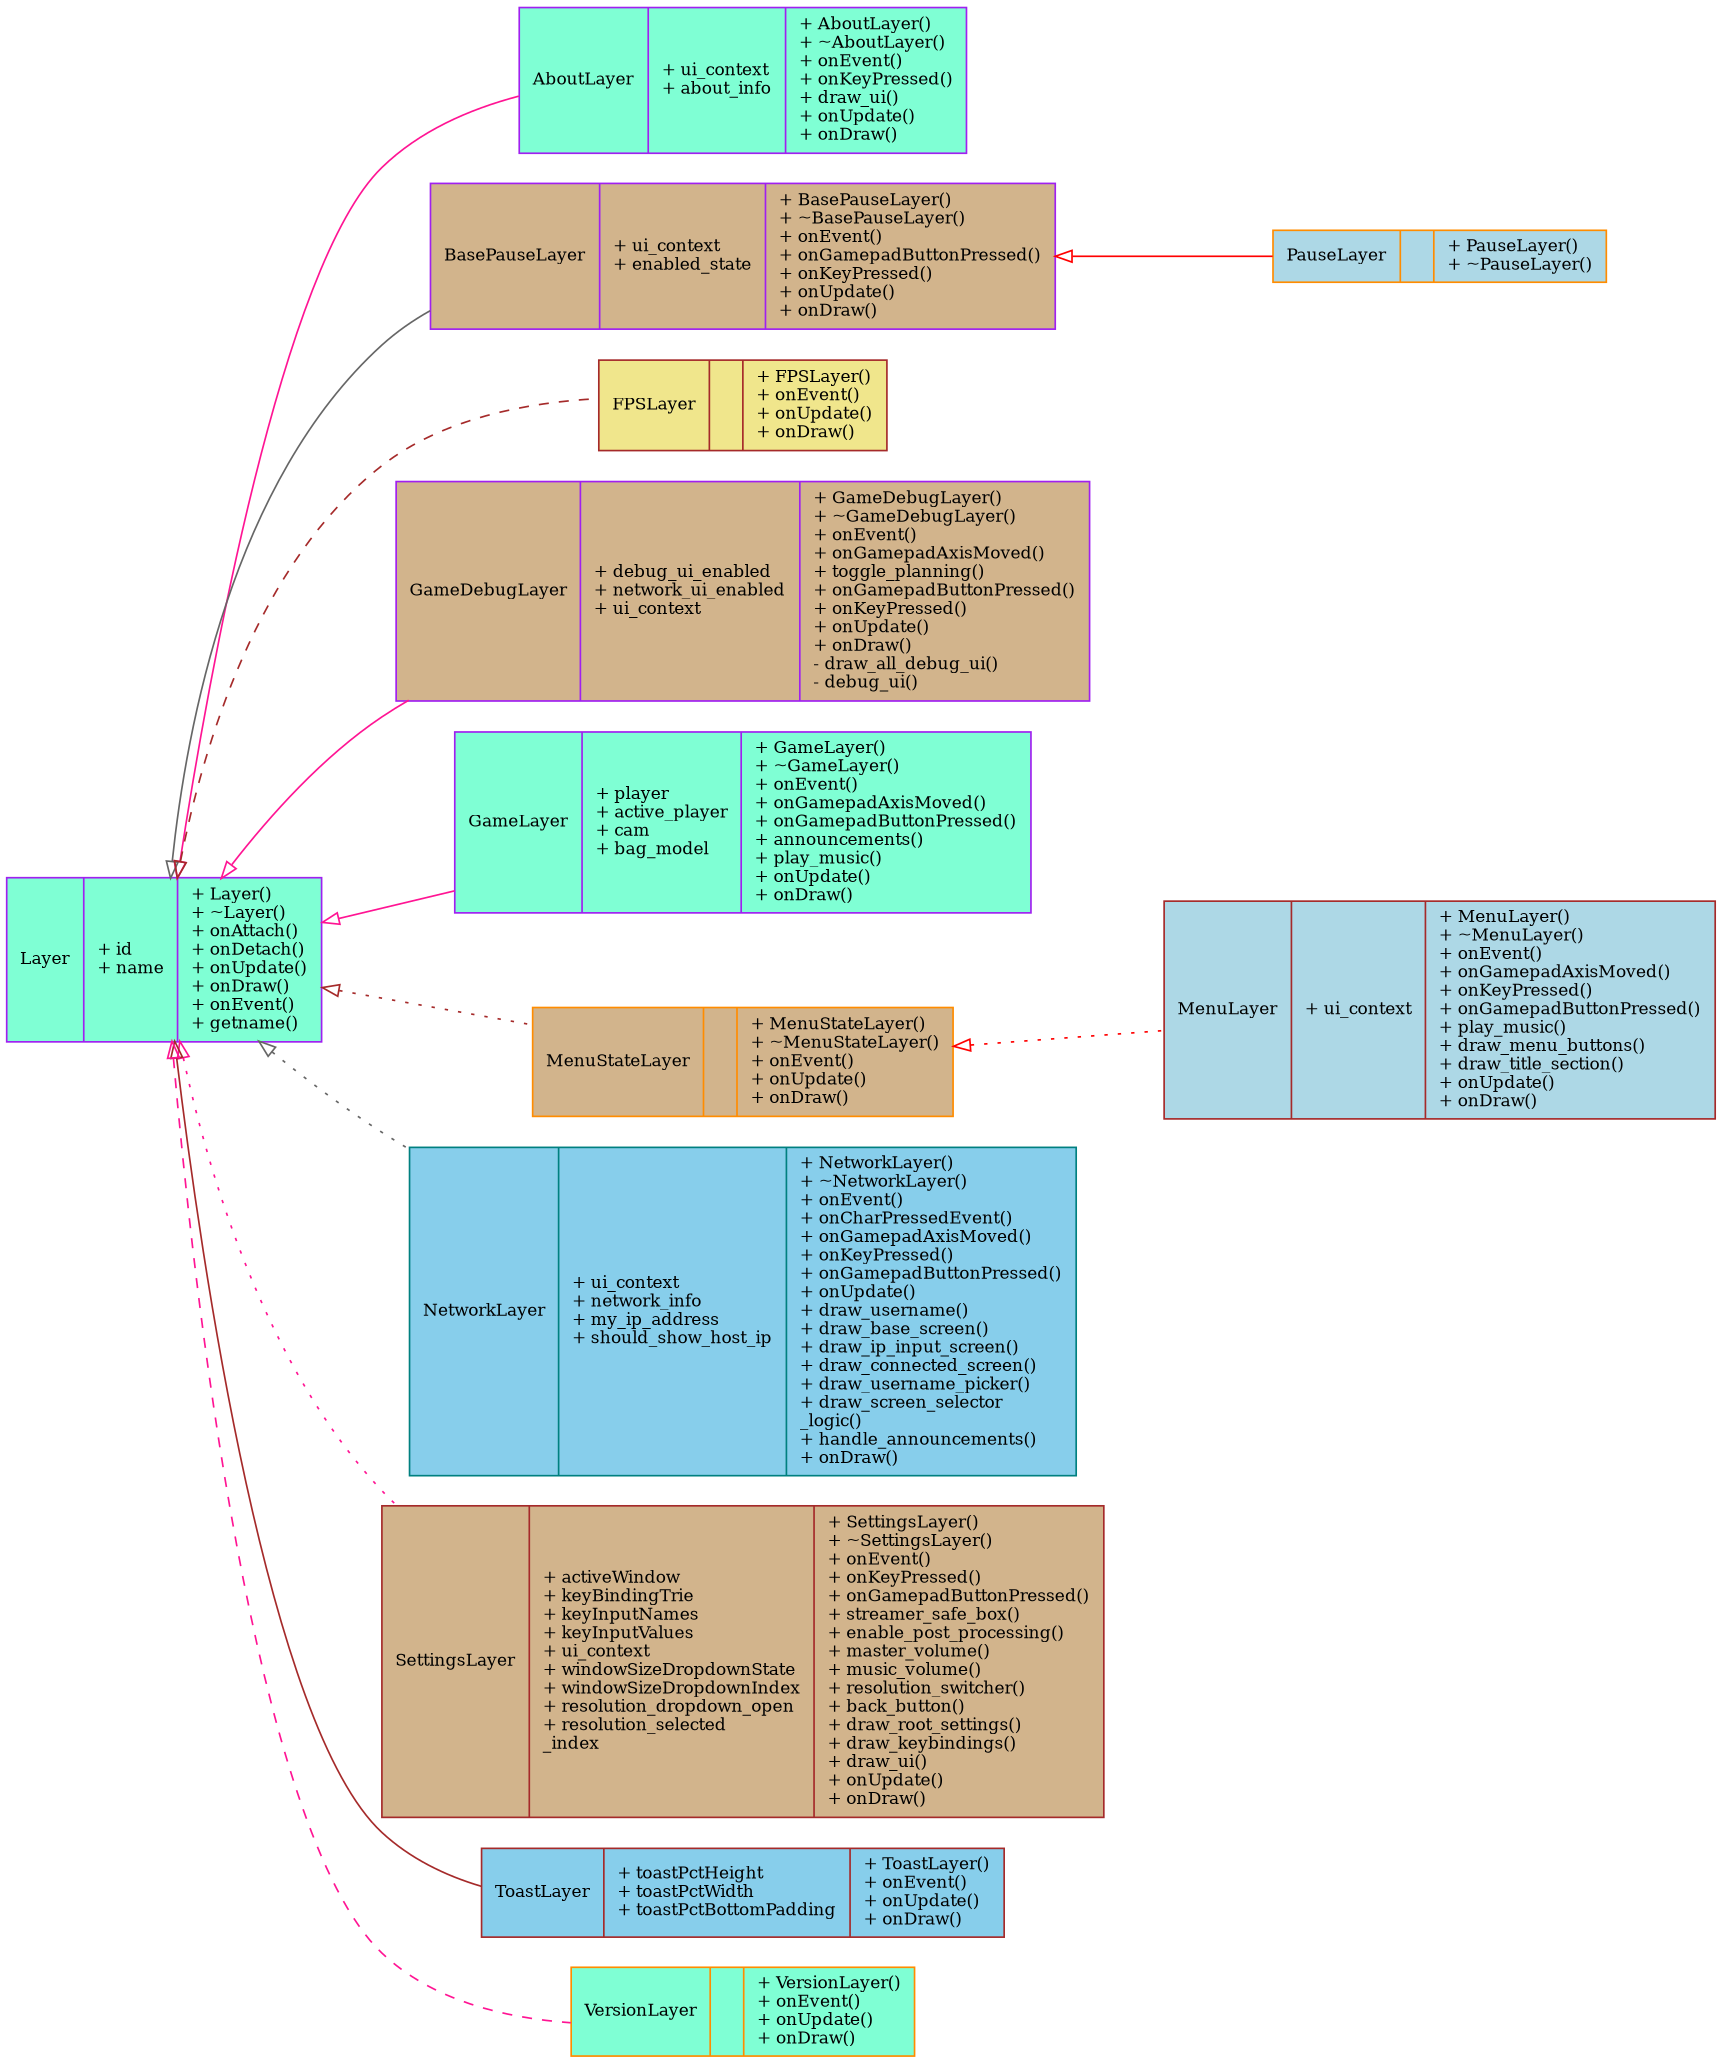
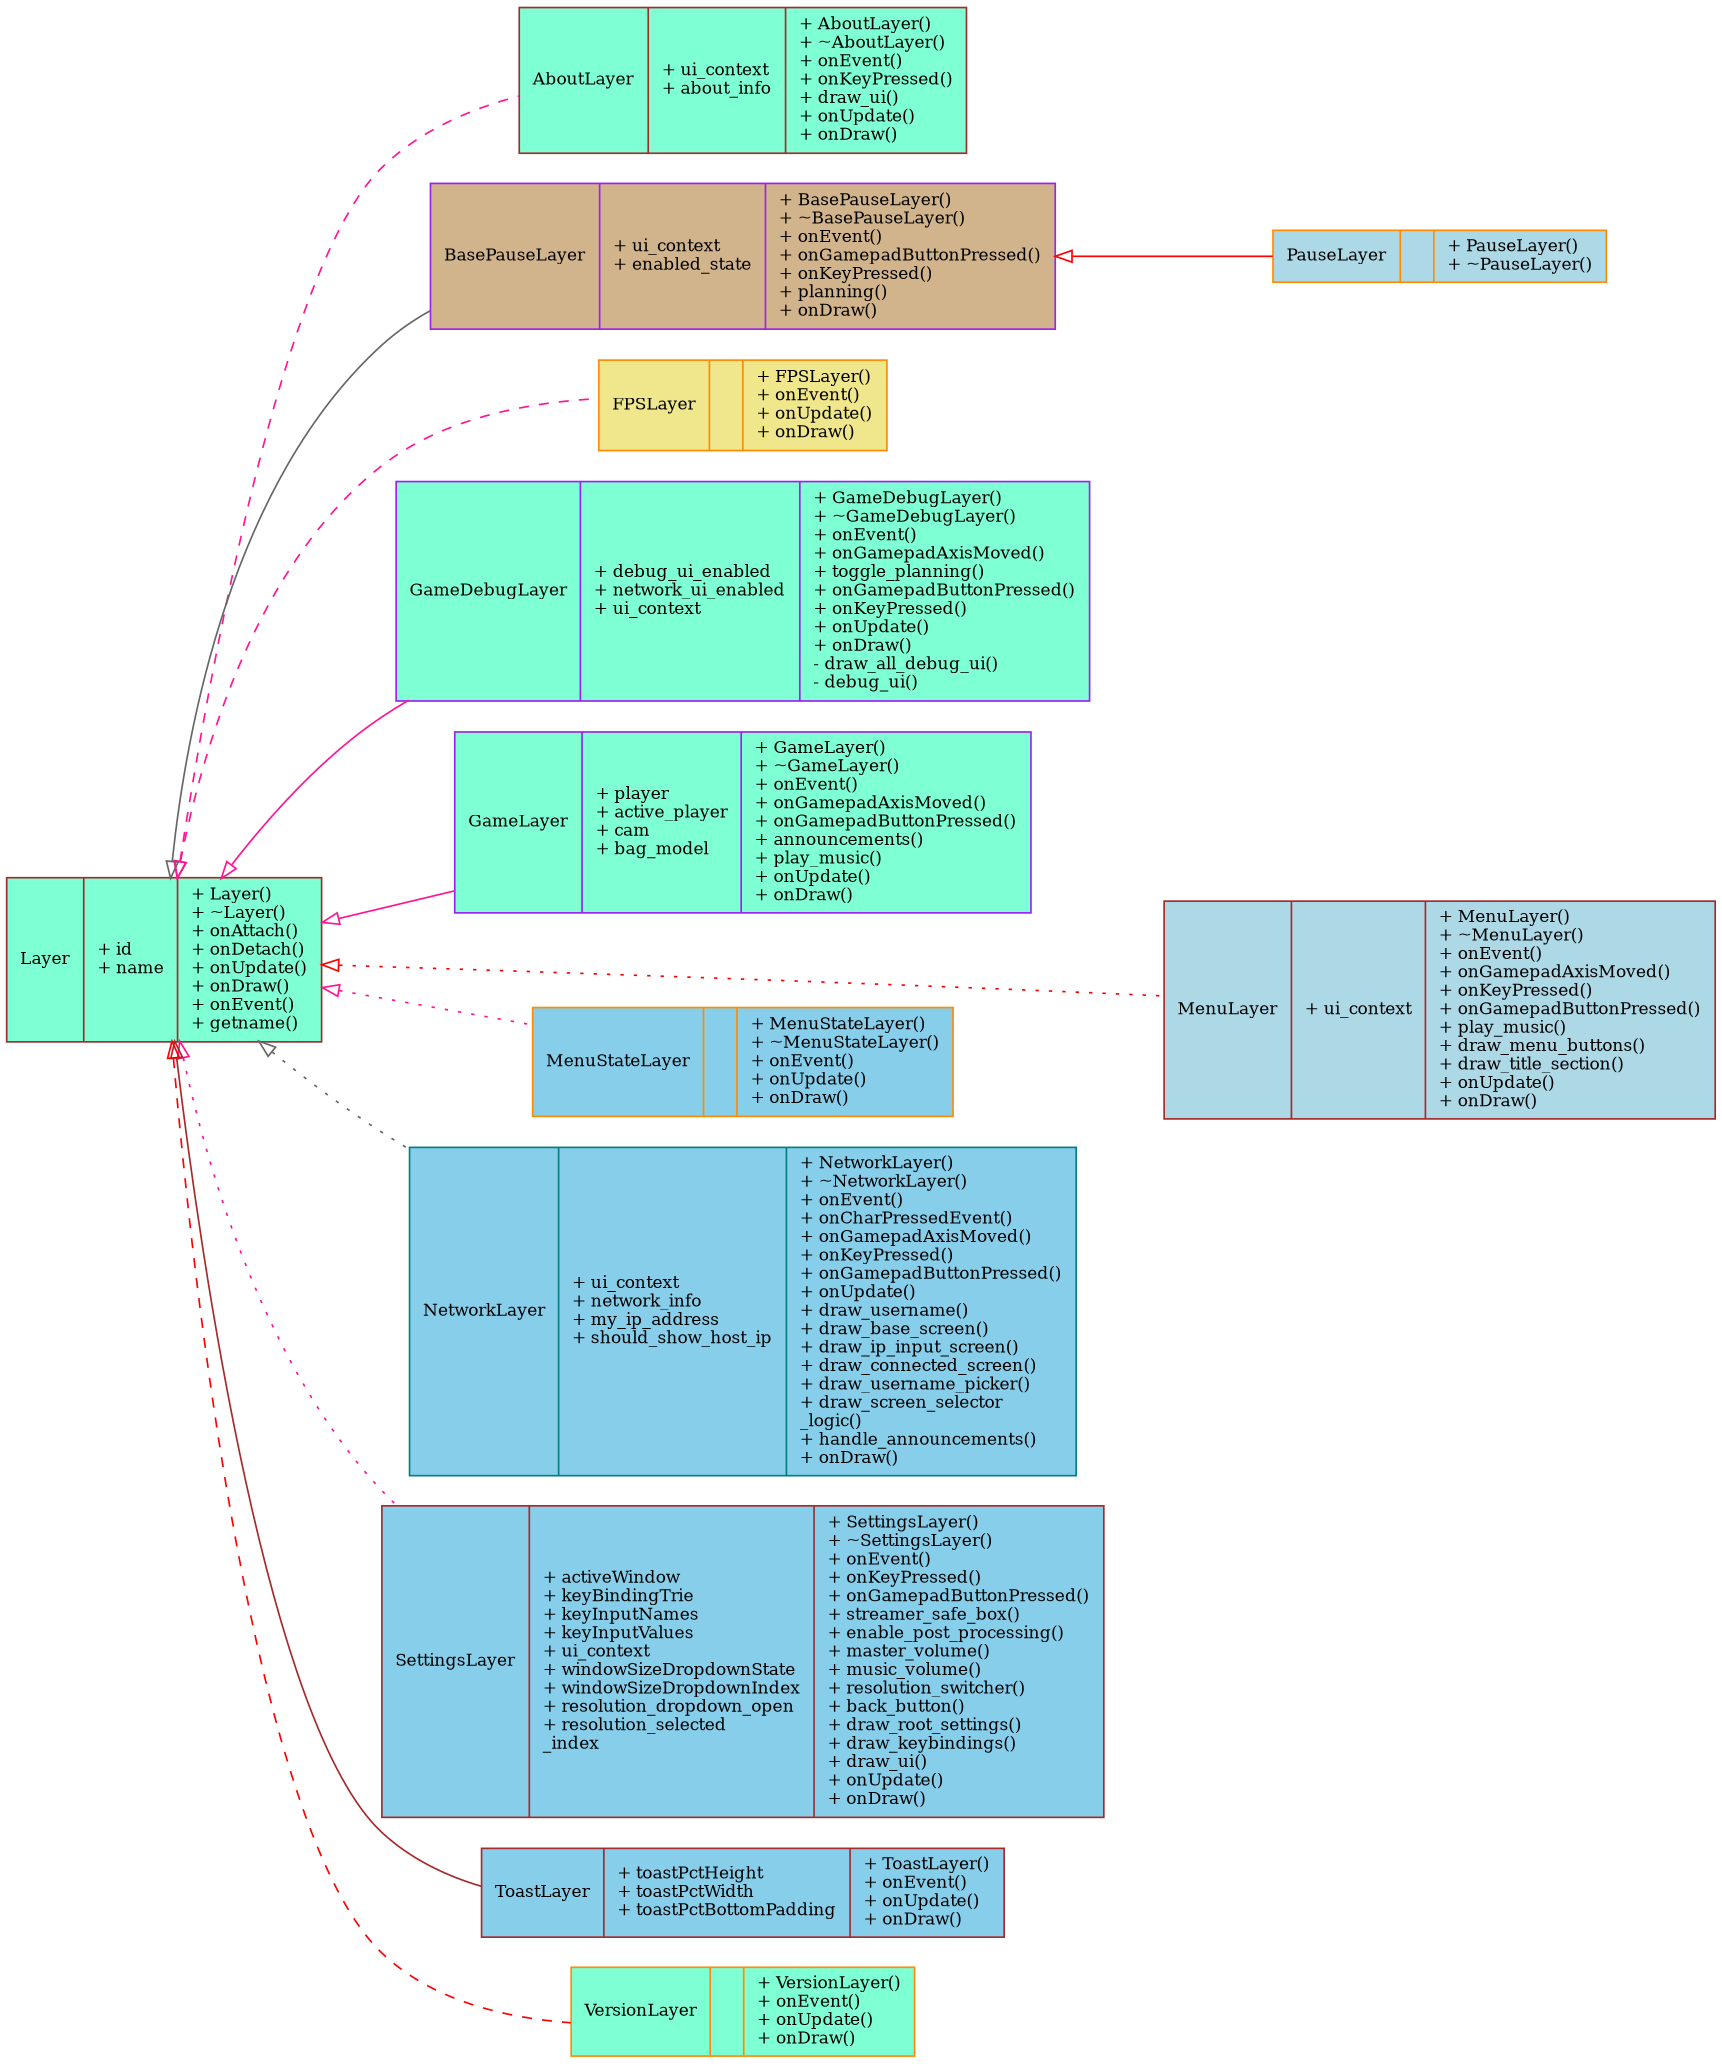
node "AboutLayer": color purple -> brown
node "BasePauseLayer": text "+ onUpdate()" -> "+ planning()"
node "FPSLayer": color brown -> darkorange
edge "AboutLayer" -> "Layer": style solid -> dashed
edge "FPSLayer" -> "Layer": color brown -> deeppink
node "GameDebugLayer": fillcolor tan -> aquamarine
node "Layer": color purple -> brown
edge "MenuStateLayer" -> "Layer": color brown -> deeppink
edge "MenuLayer" -> "MenuStateLayer": now "MenuLayer" -> "Layer"
node "MenuStateLayer": fillcolor tan -> skyblue
edge "VersionLayer" -> "Layer": color deeppink -> red
node "SettingsLayer": fillcolor tan -> skyblue
